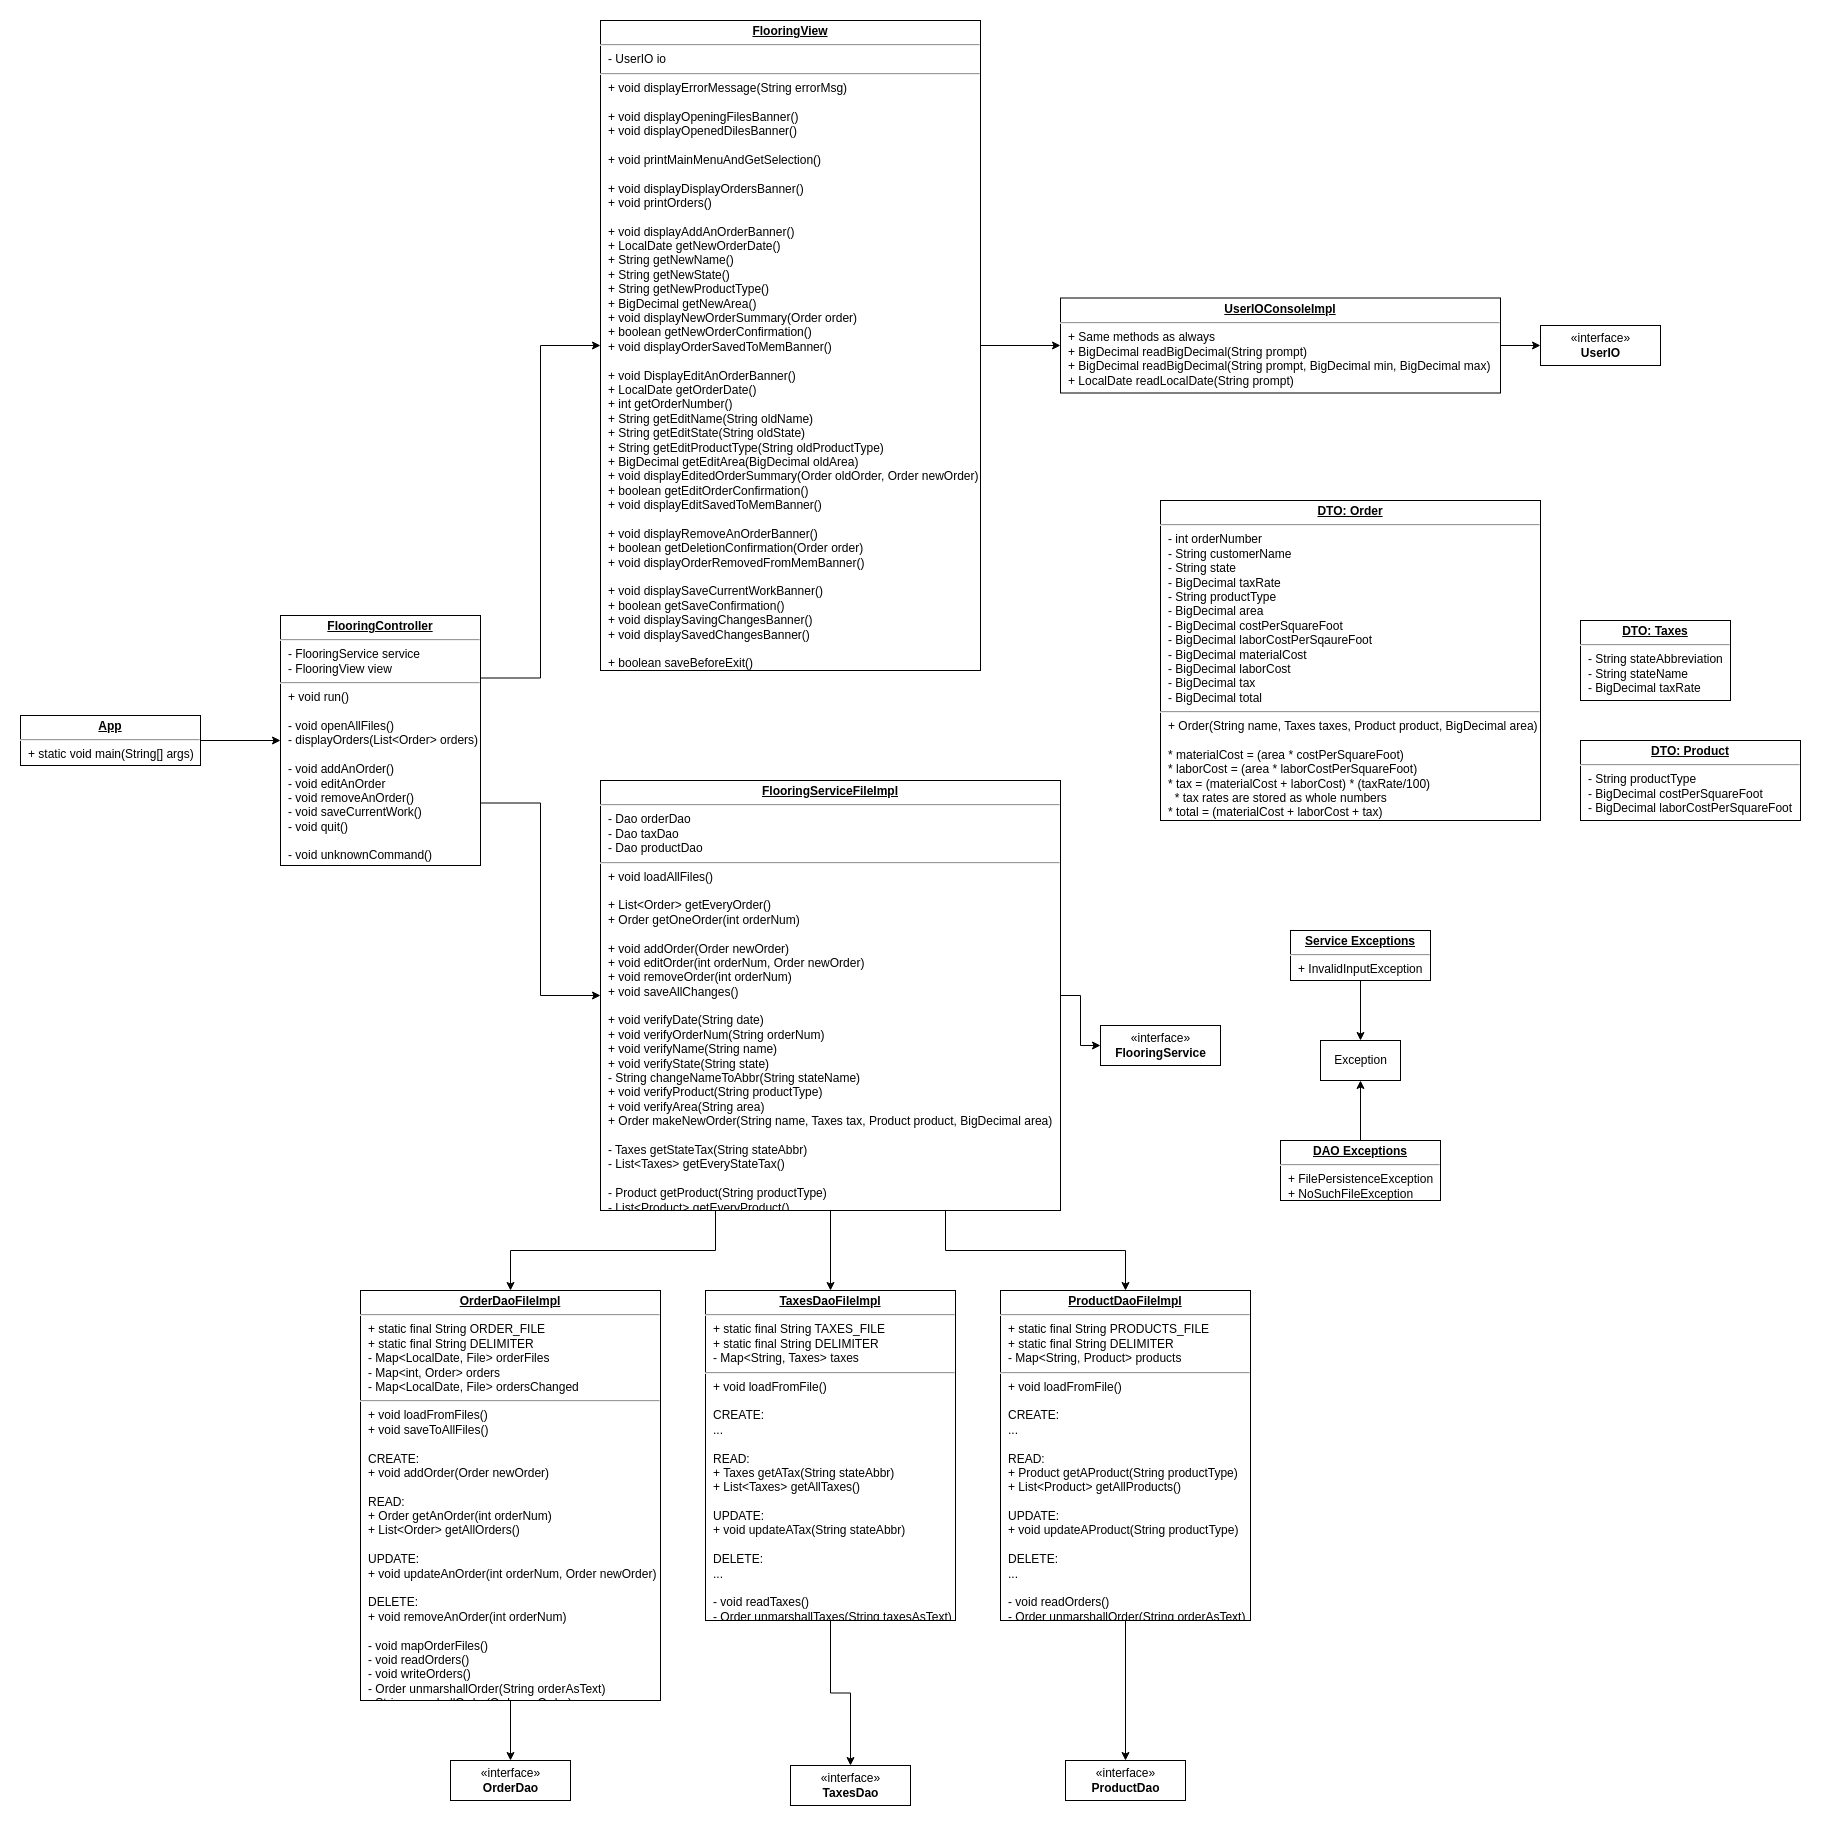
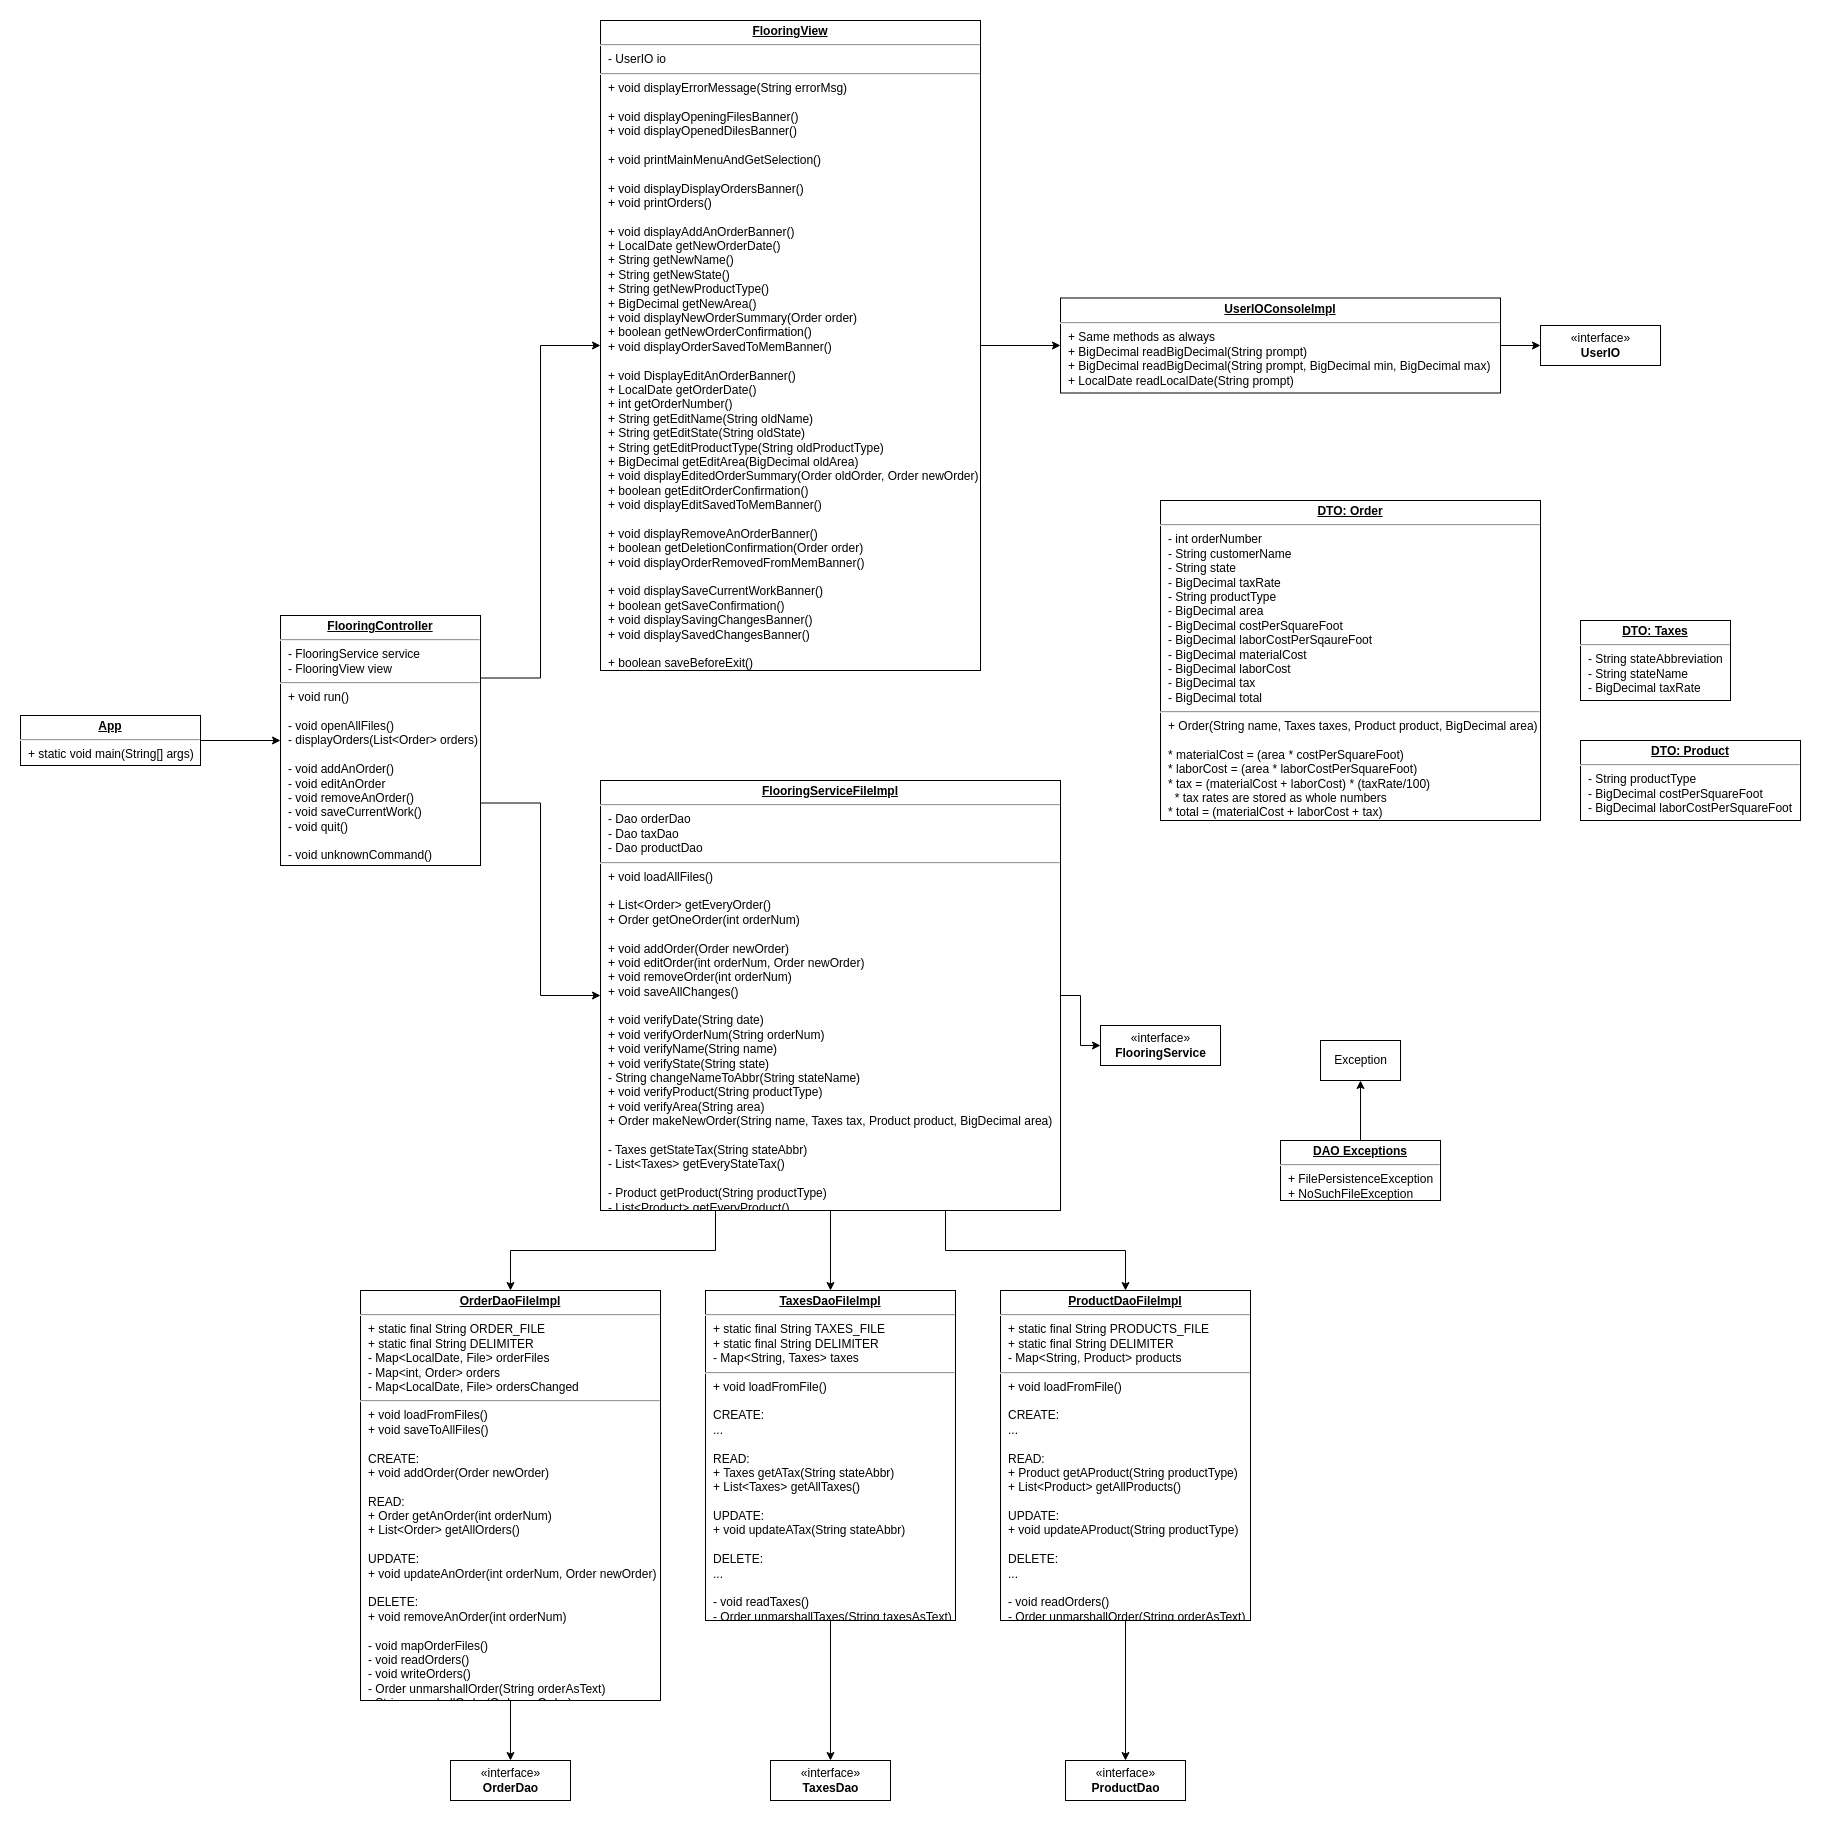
node "Service Exceptions + InvalidInputException": removed
edge "Service Exceptions + InvalidInputException" -> "Exception": removed
node "«interface» TaxesDao": moved (851, 1786) -> (831, 1781)
